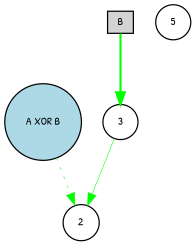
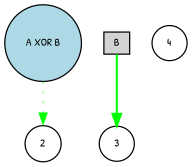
node "5": label "5" -> "4"
edge "3" -> "2": removed
